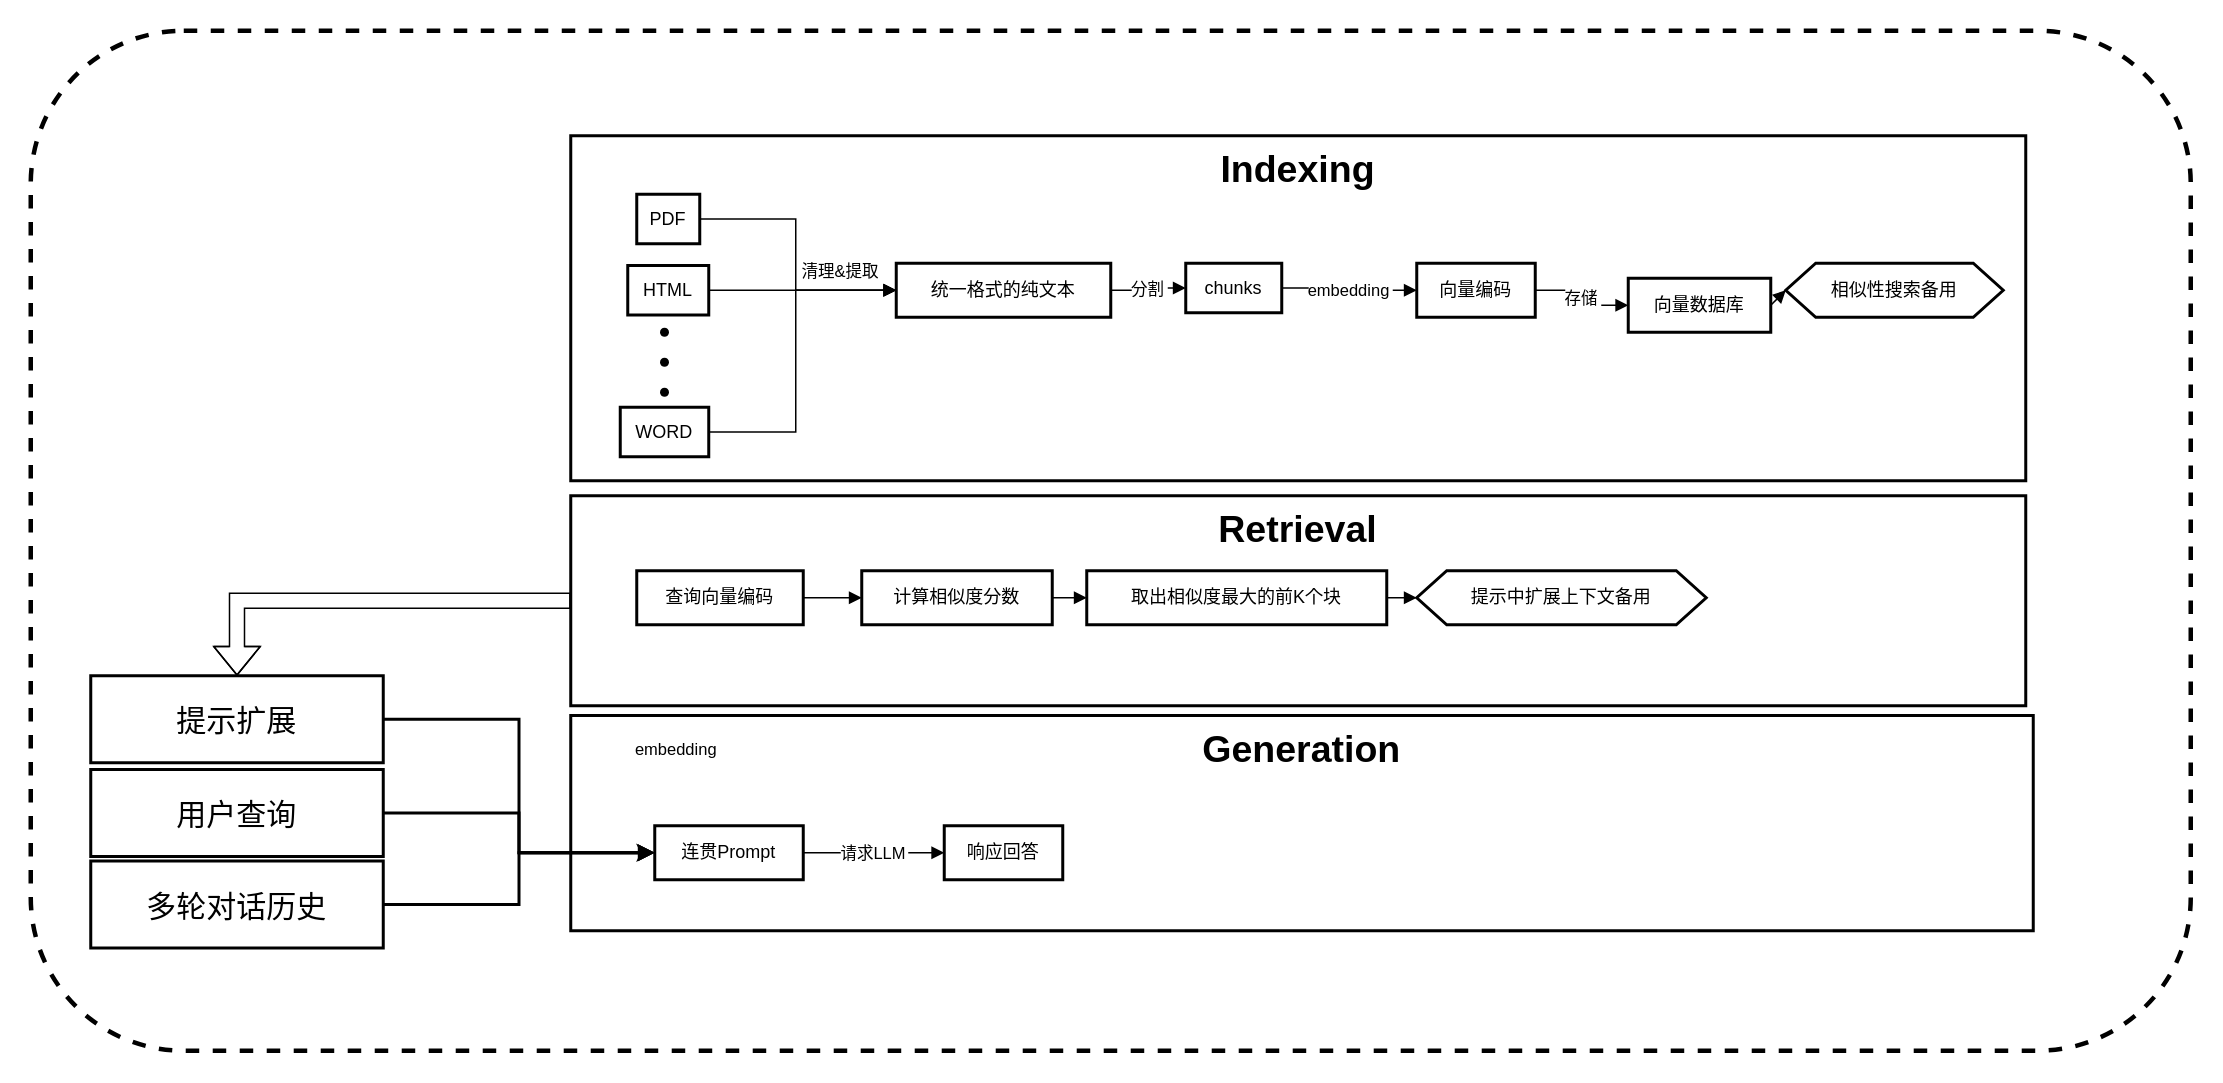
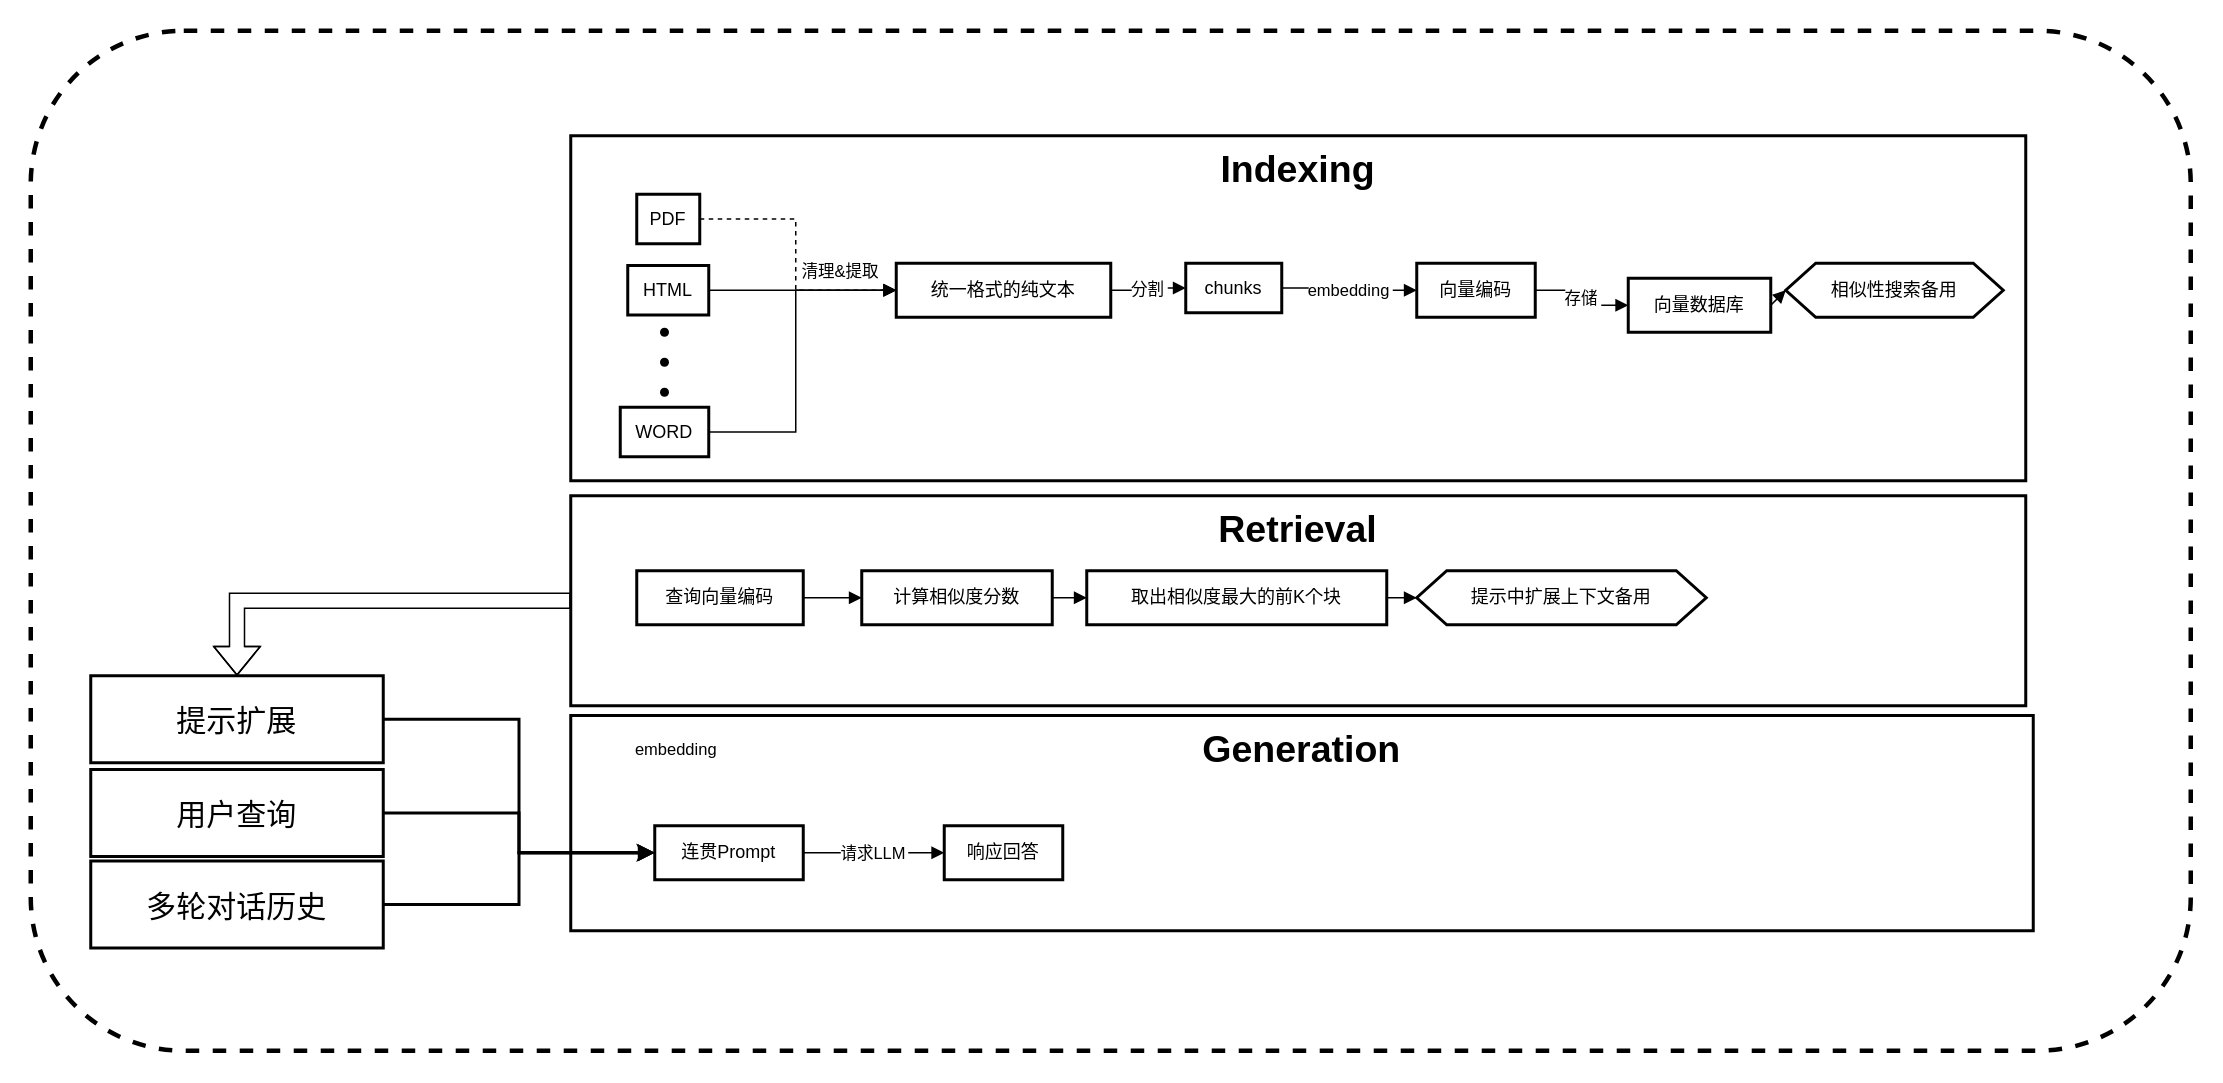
edge "PDF" -> "统一格式的纯文本": style solid -> dashed
